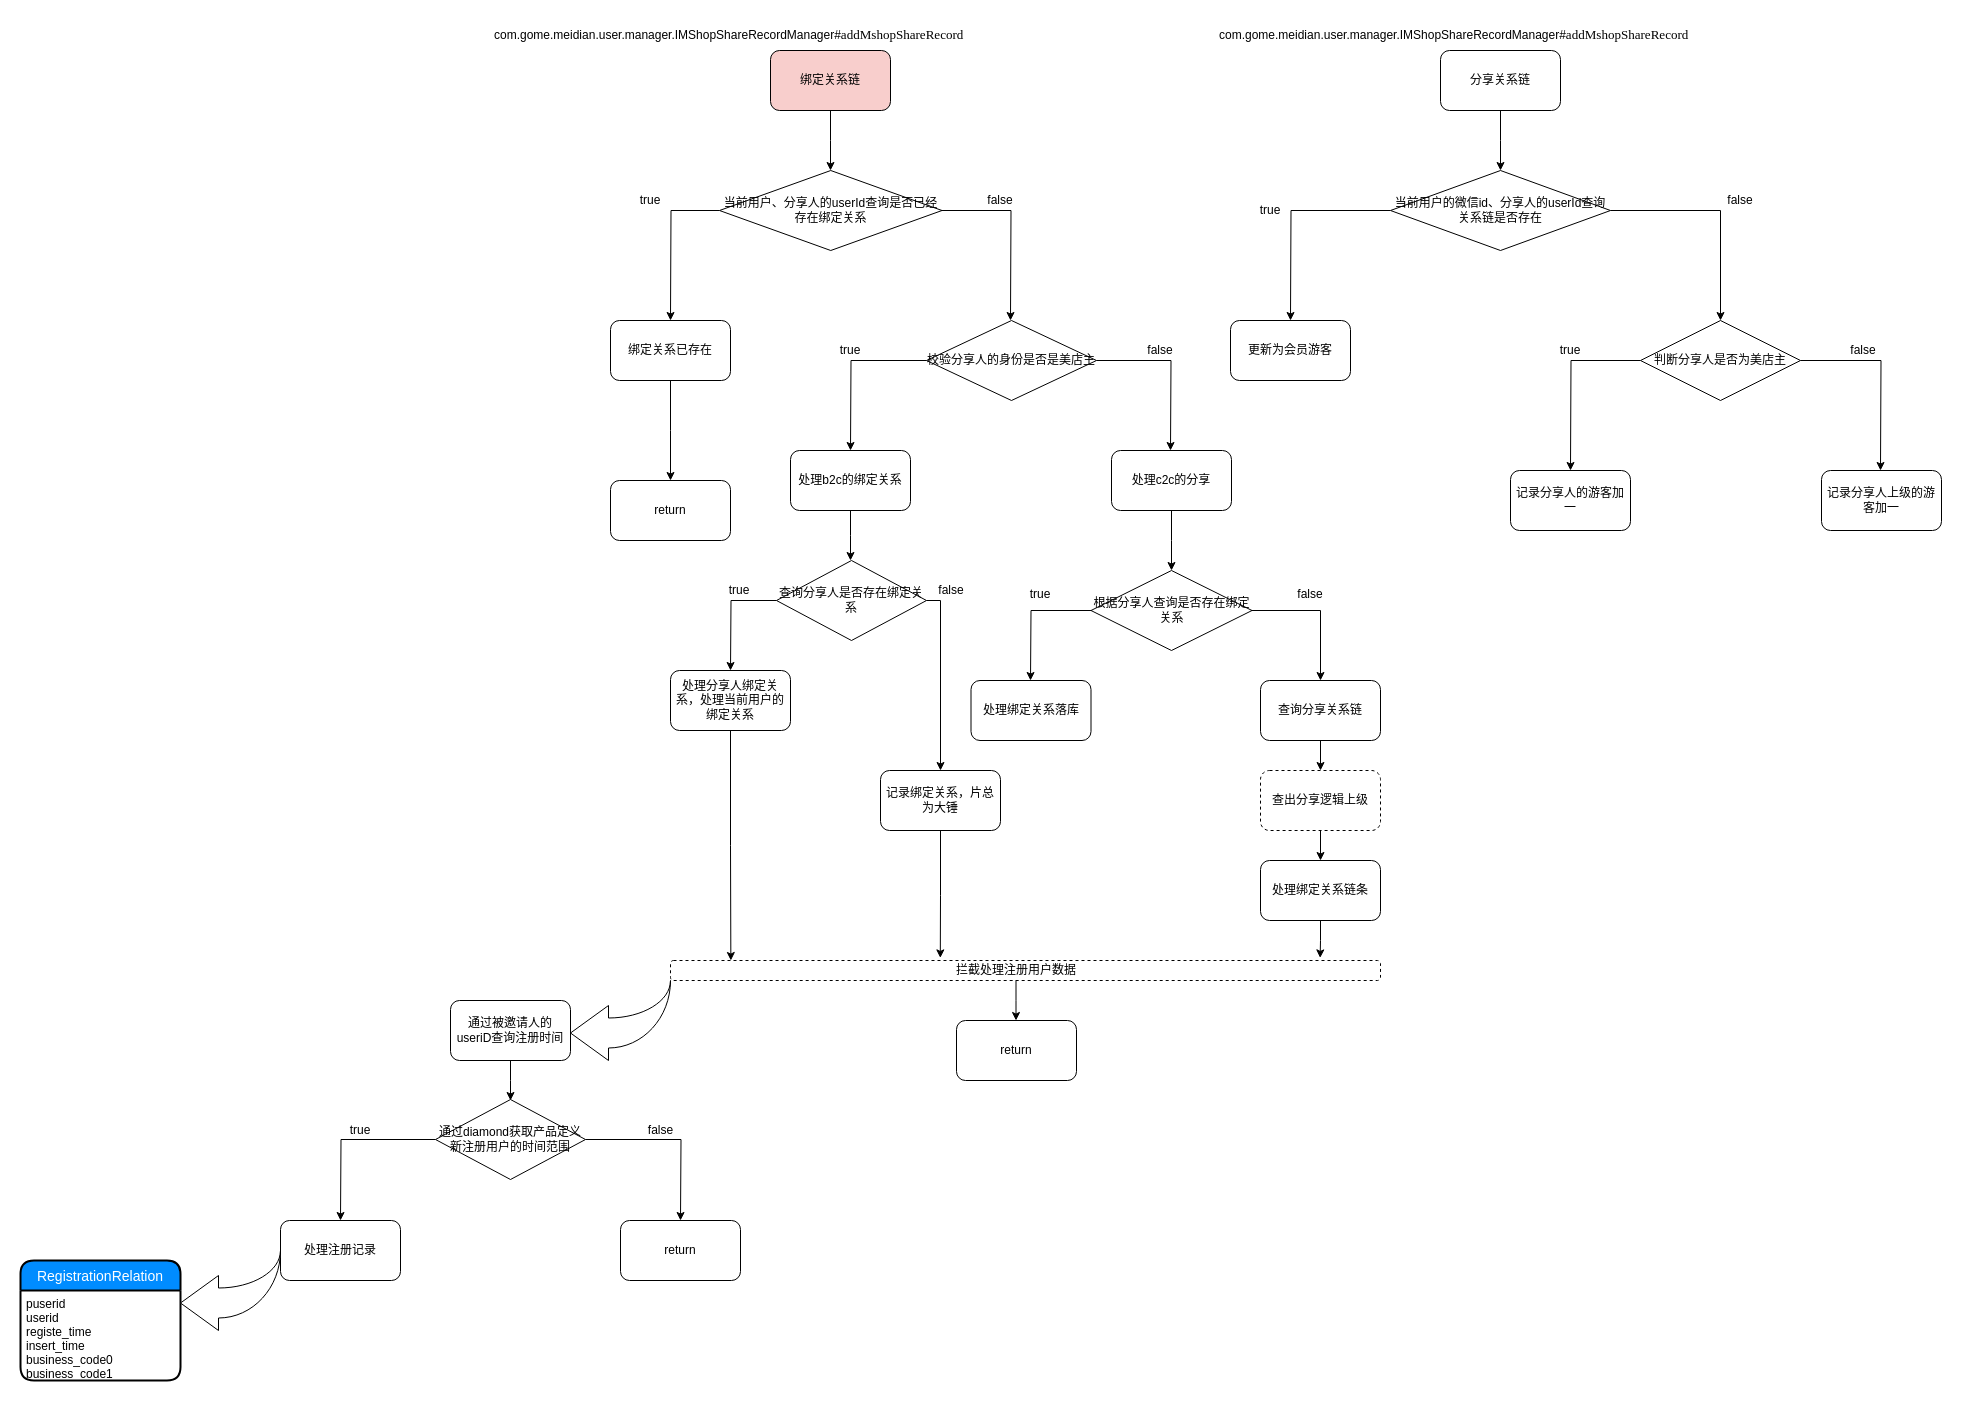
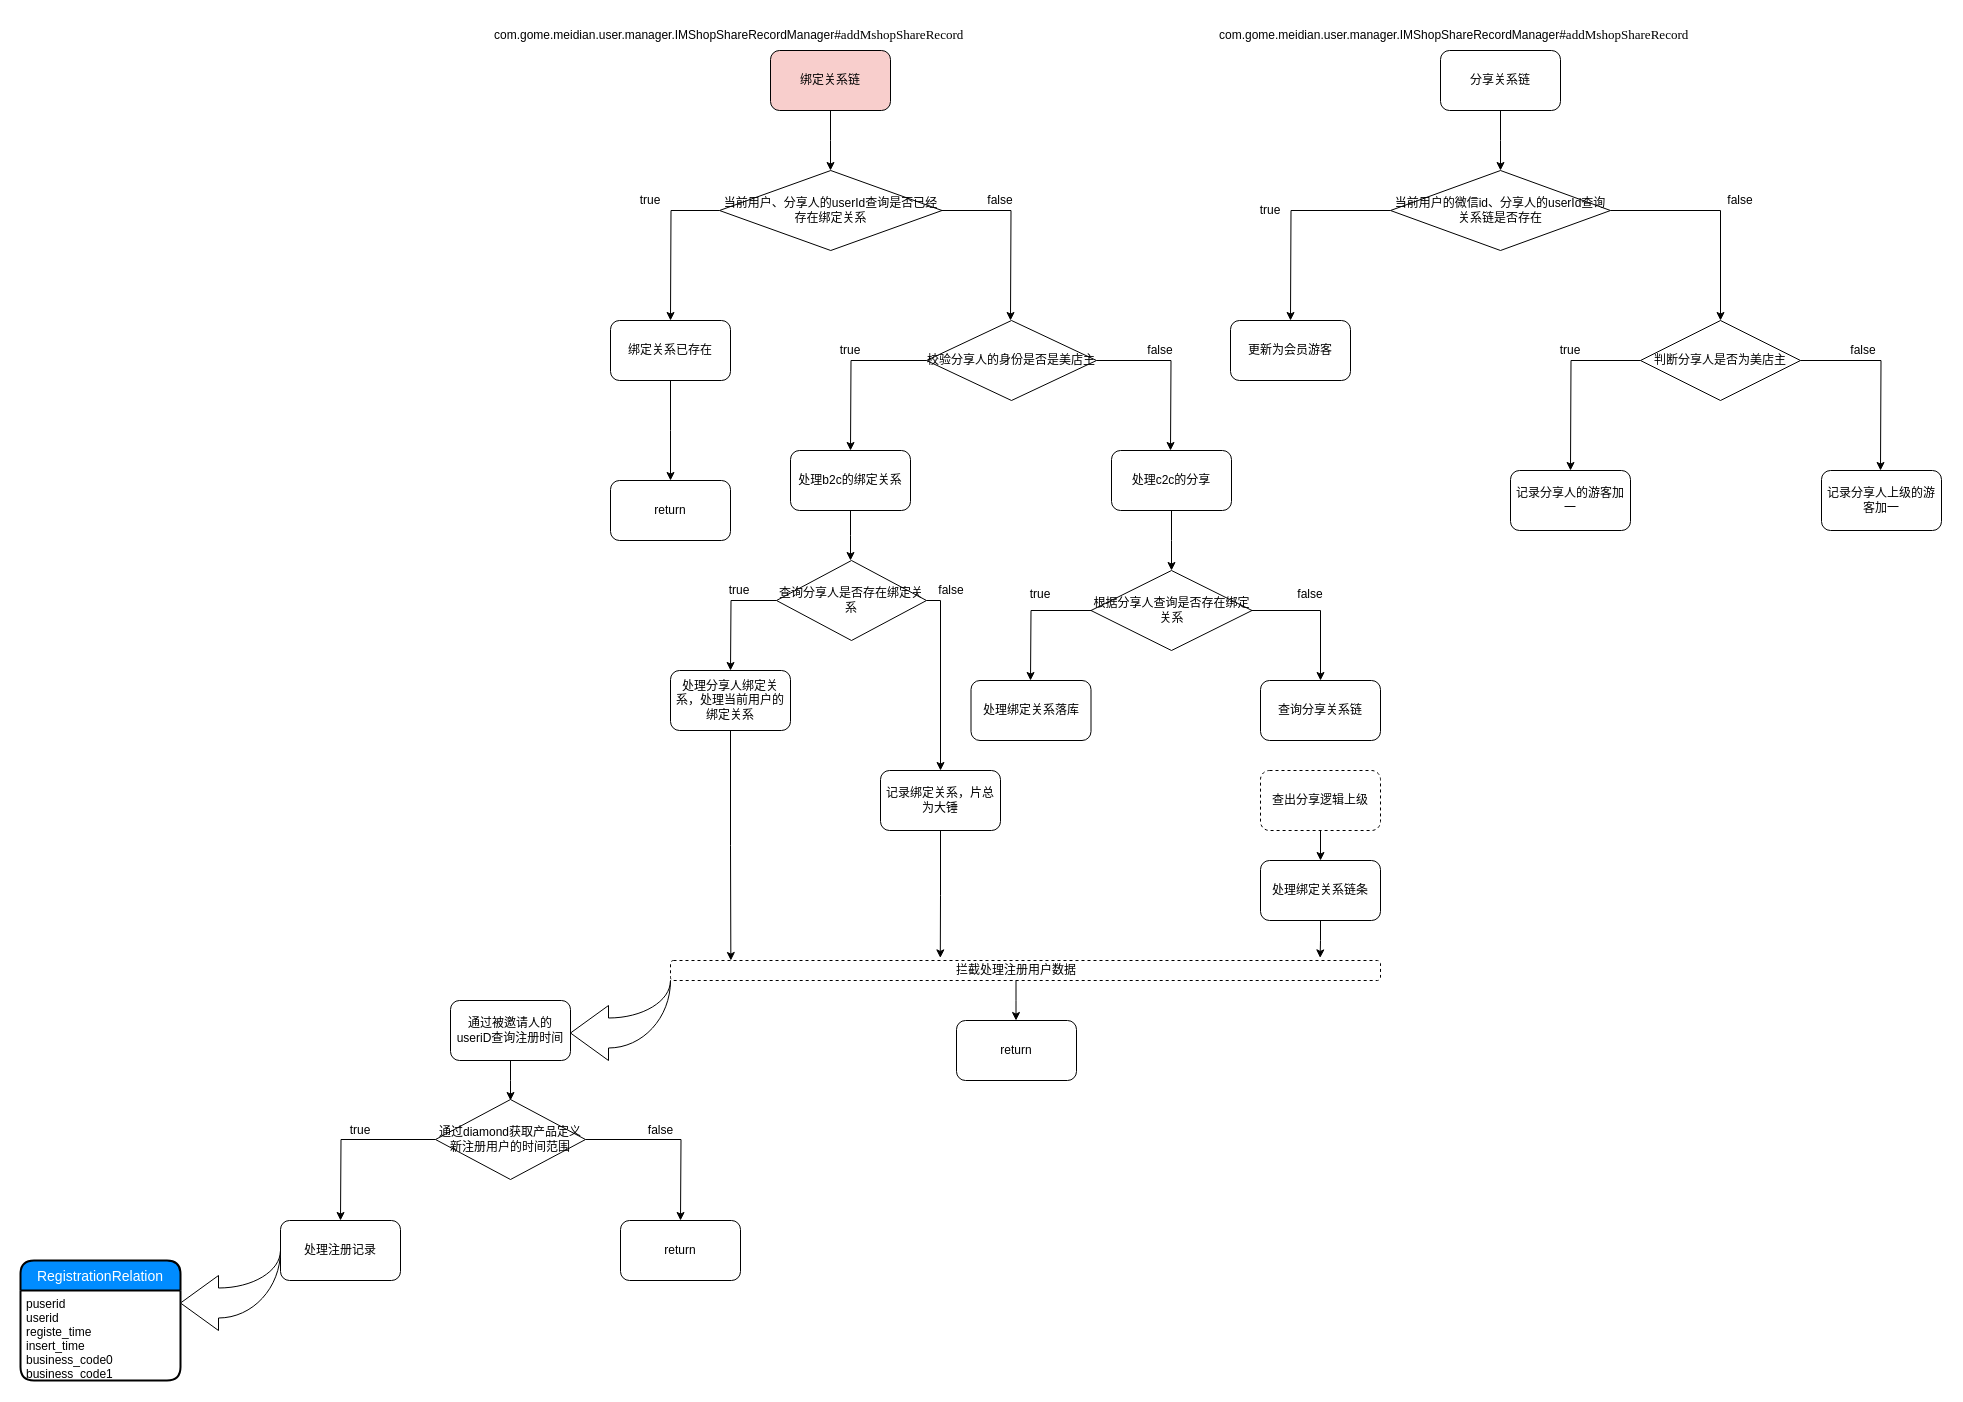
edge "查询分享关系链" -> "查出分享逻辑上级": removed
